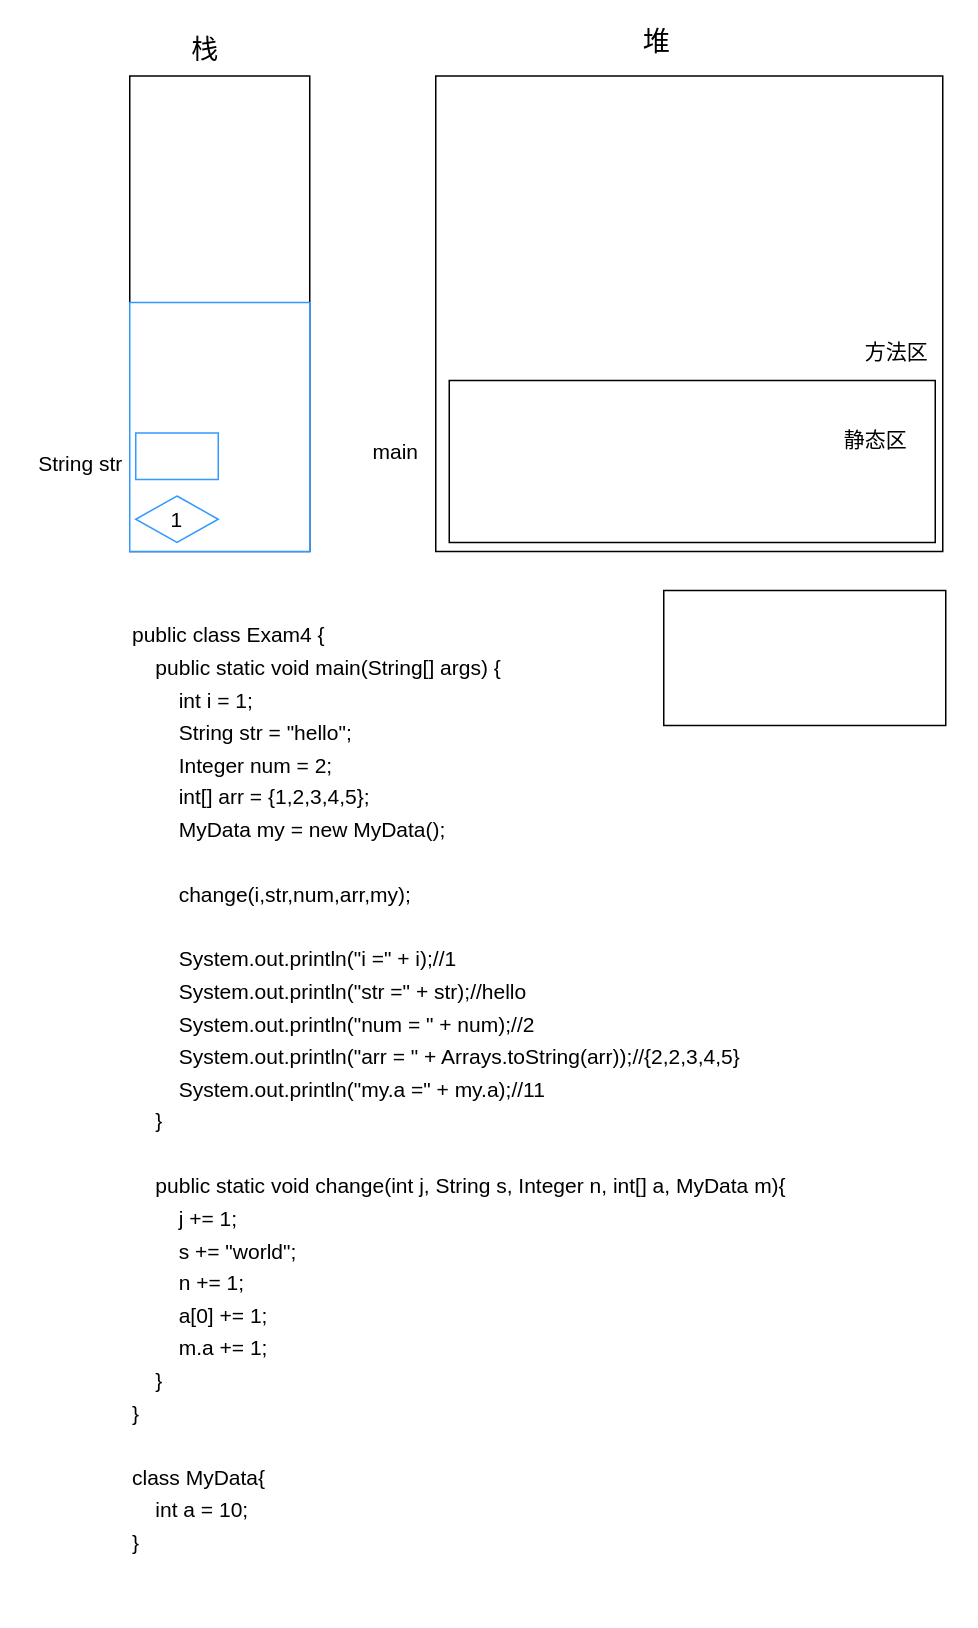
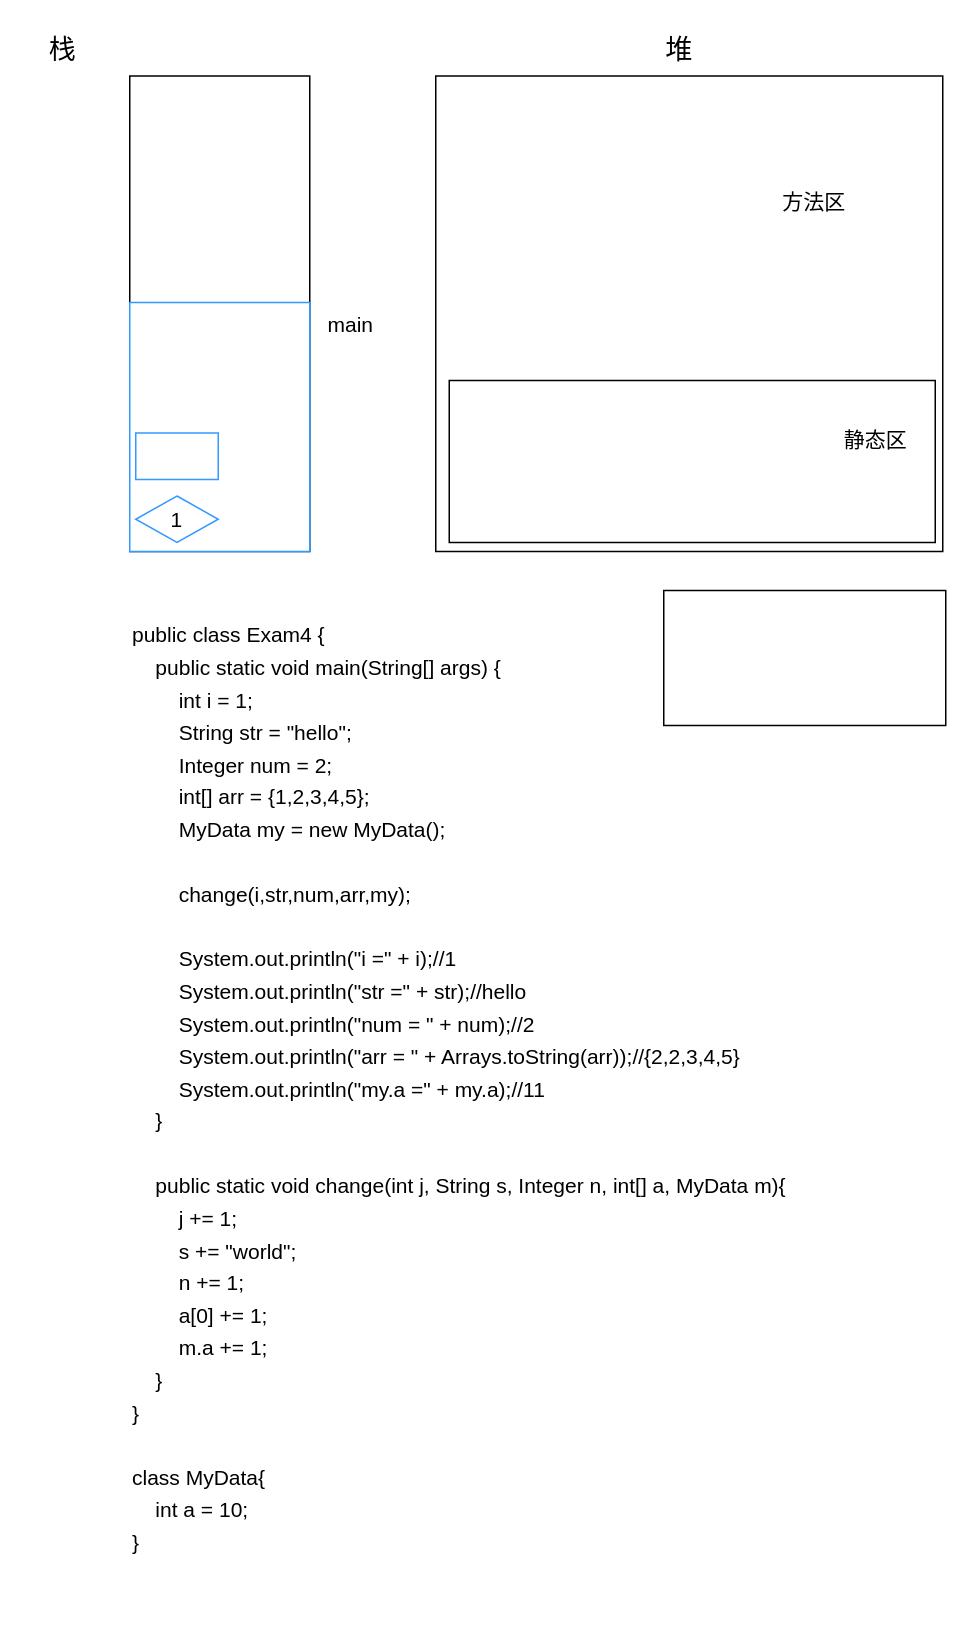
node "堆": moved (656, 43) -> (679, 50)
node "栈": moved (205, 50) -> (62, 50)
node "方法区": moved (896, 351) -> (814, 201)
node "main": moved (395, 452) -> (350, 324)
node "String str": removed
